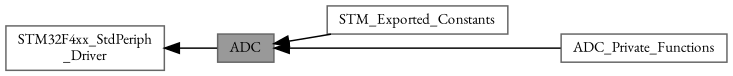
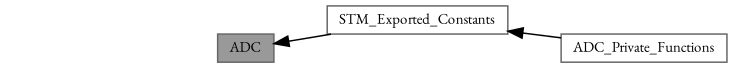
node "STM32F4xx_StdPeriph _Driver": removed
edge "ADC_Private_Functions" -> "ADC": now "ADC_Private_Functions" -> "STM_Exported_Constants"
